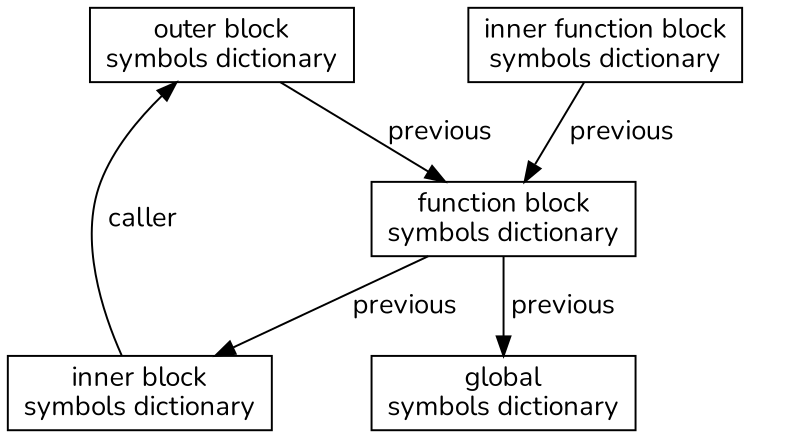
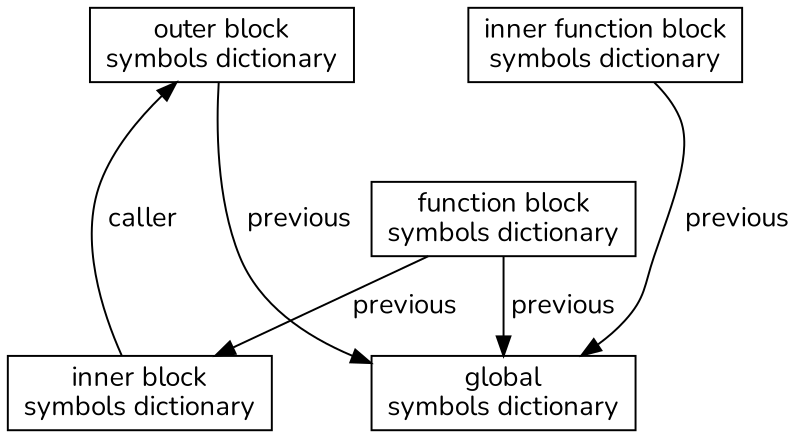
edge "inner function block symbols dictionary" -> "function block symbols dictionary": now "inner function block symbols dictionary" -> "global symbols dictionary"
edge "outer block symbols dictionary" -> "function block symbols dictionary": now "outer block symbols dictionary" -> "global symbols dictionary"
